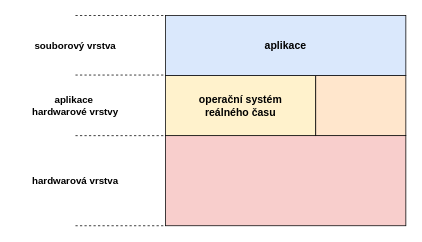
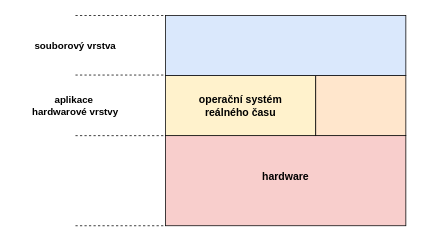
node "aplikace": removed
node "hardware": added
node "hardwarová vrstva": removed
